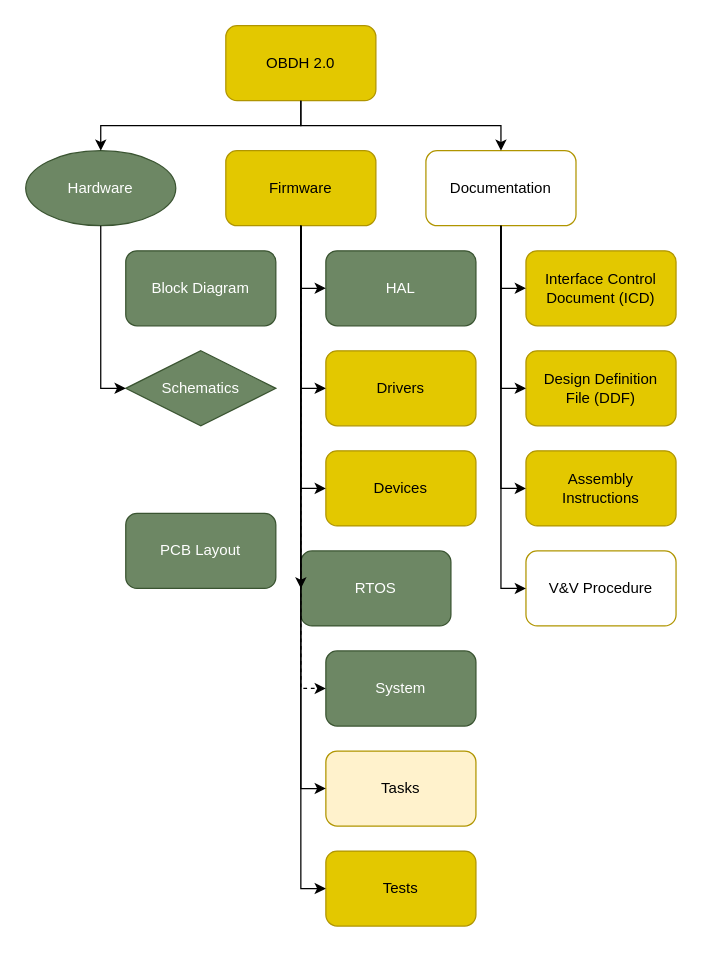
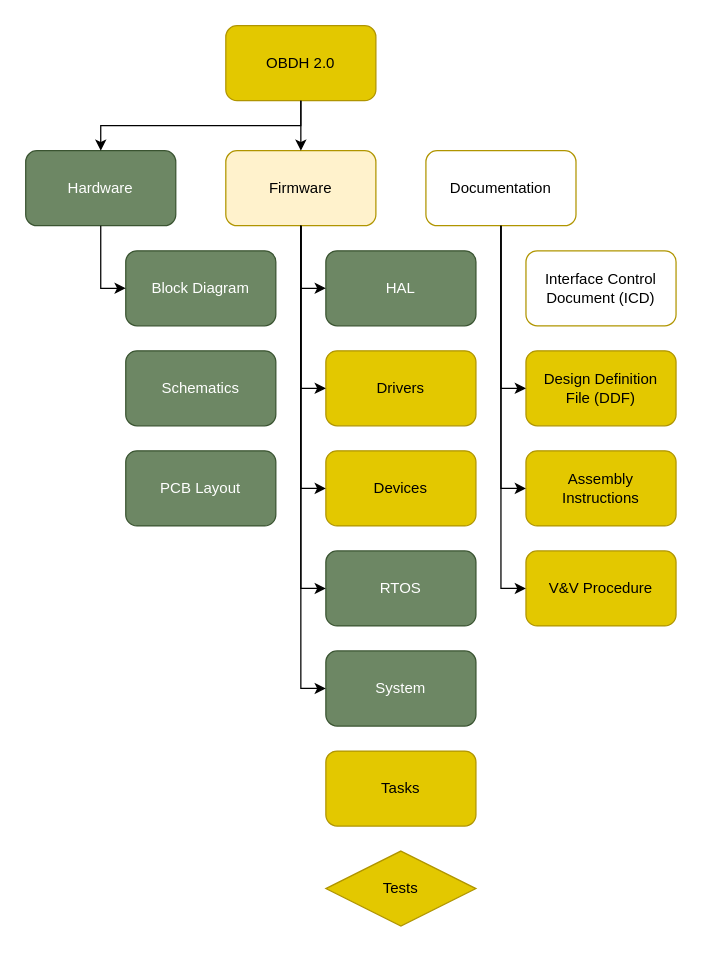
edge "OBDH 2.0" -> "Documentation": removed
edge "OBDH 2.0" -> "Firmware": added
node "Hardware": shape ellipse -> rounded rectangle
node "Firmware": fillcolor #e3c800 -> #fff2cc
edge "Hardware" -> "Block Diagram": added
edge "Documentation" -> "Interface Control Document (ICD)": removed
node "Interface Control Document (ICD)": fillcolor #e3c800 -> #ffffff
edge "Hardware" -> "Schematics": removed
node "Schematics": shape diamond -> rounded rectangle
node "PCB Layout": moved (201, 551) -> (201, 488)
node "RTOS": moved (376, 588) -> (401, 588)
node "V&V Procedure": fillcolor #ffffff -> #e3c800
edge "Firmware" -> "System": style dashed -> solid
edge "Firmware" -> "Tasks": removed
node "Tasks": fillcolor #fff2cc -> #e3c800
edge "Firmware" -> "Tests": removed
node "Tests": shape rounded rectangle -> diamond
